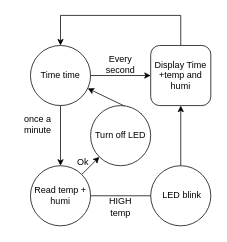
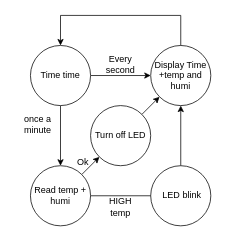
node "Display Time +temp and humi": shape rounded rectangle -> ellipse
edge "Turn off LED" -> "Time time": now "Turn off LED" -> "Display Time +temp and humi"
